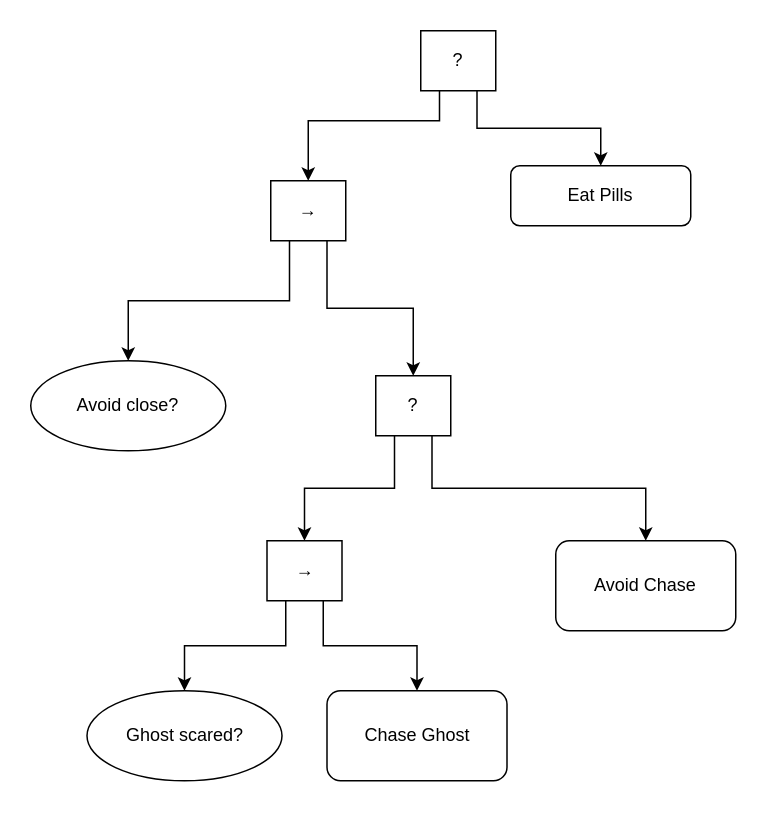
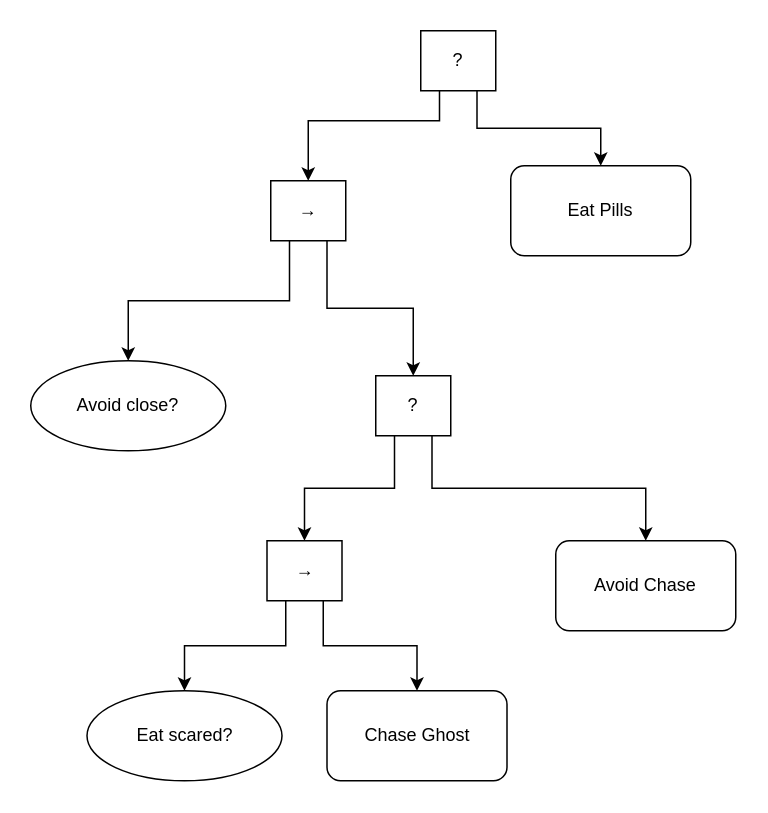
node "Eat Pills": size 180x60 -> 180x90
node "Ghost scared?": label "Ghost scared?" -> "Eat scared?"
